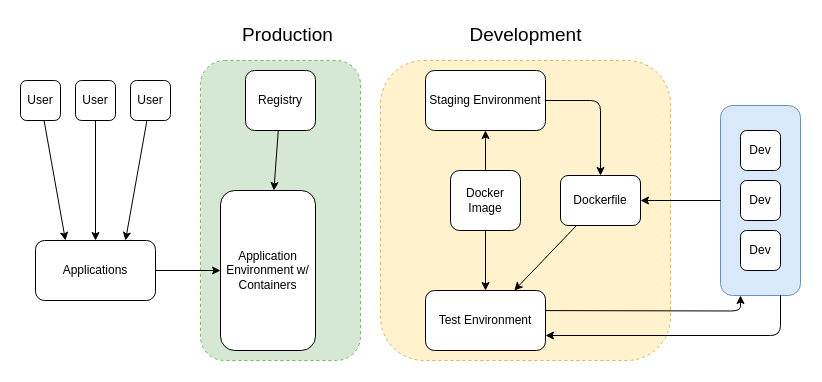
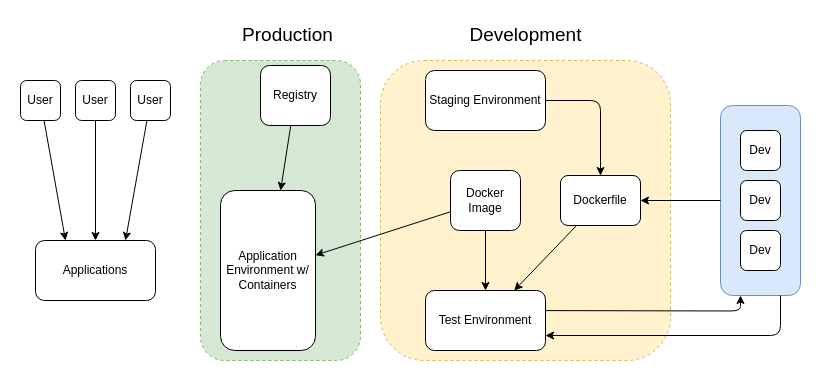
node "Registry": moved (281, 101) -> (296, 96)
edge "Docker Image" -> "Staging Environment": now "Docker Image" -> "Application Environment w/ Containers"
edge "Applications" -> "Application Environment w/ Containers": removed
